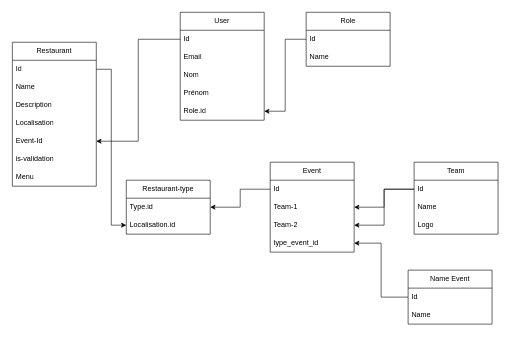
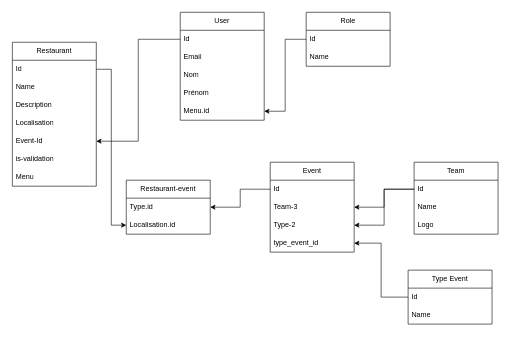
node "Role.id": label "Role.id" -> "Menu.id"
node "Restaurant-type": label "Restaurant-type" -> "Restaurant-event"
node "Team-1": label "Team-1" -> "Team-3"
node "Team-2": label "Team-2" -> "Type-2"
node "Name Event": label "Name Event" -> "Type Event"
